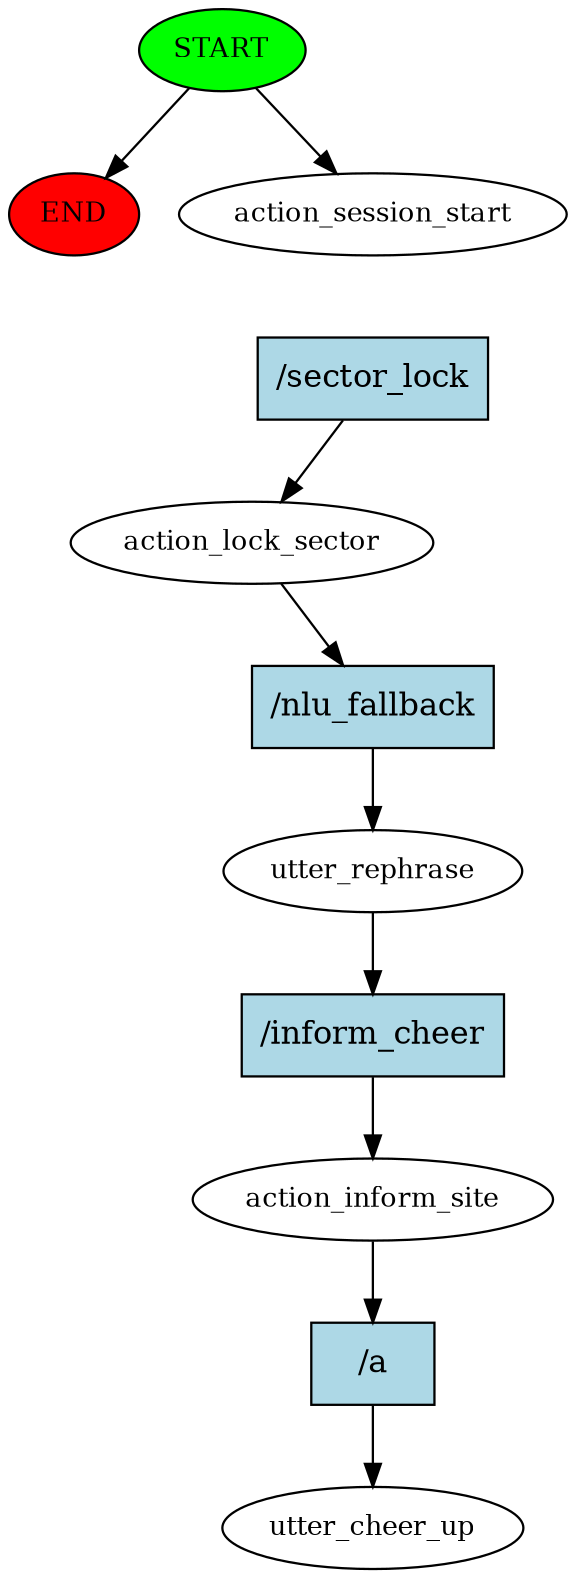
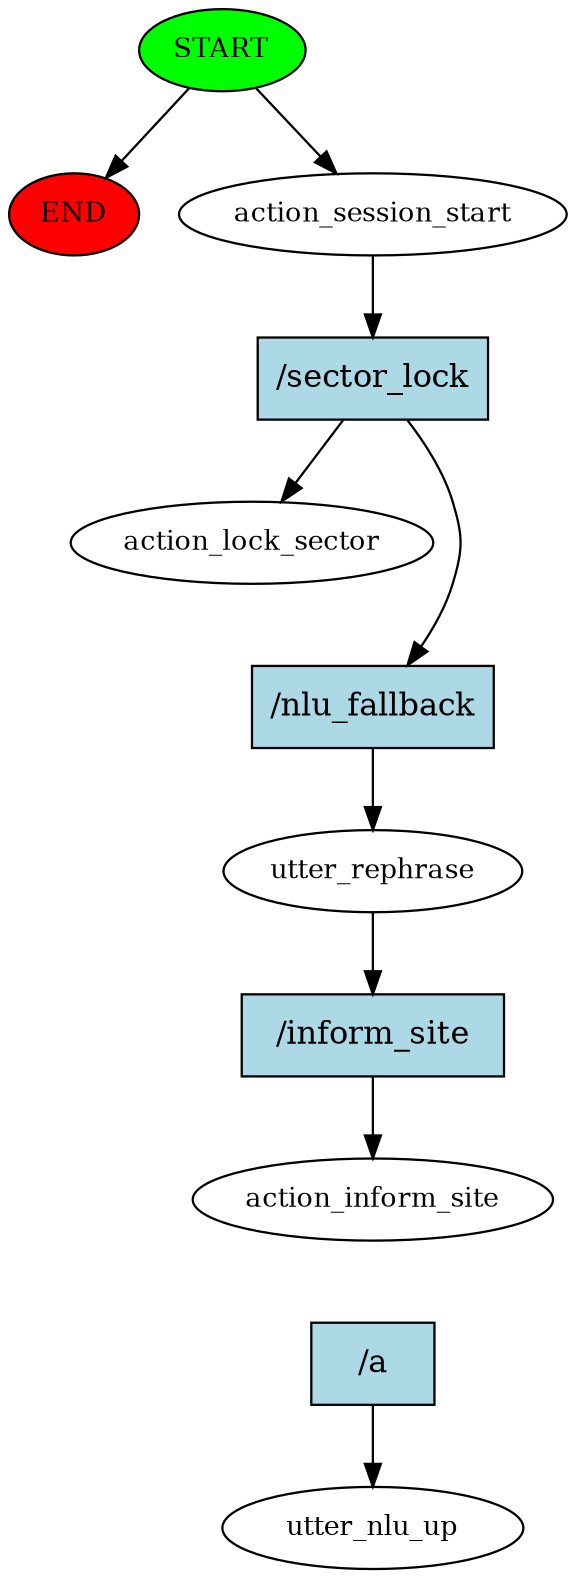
edge "action_session_start" -> "/sector_lock": added
edge "action_lock_sector" -> "/nlu_fallback": now "/sector_lock" -> "/nlu_fallback"
node "/inform_cheer": label "/inform_cheer" -> "/inform_site"
edge "action_inform_site" -> "/a": removed
node "utter_cheer_up": label "utter_cheer_up" -> "utter_nlu_up"
